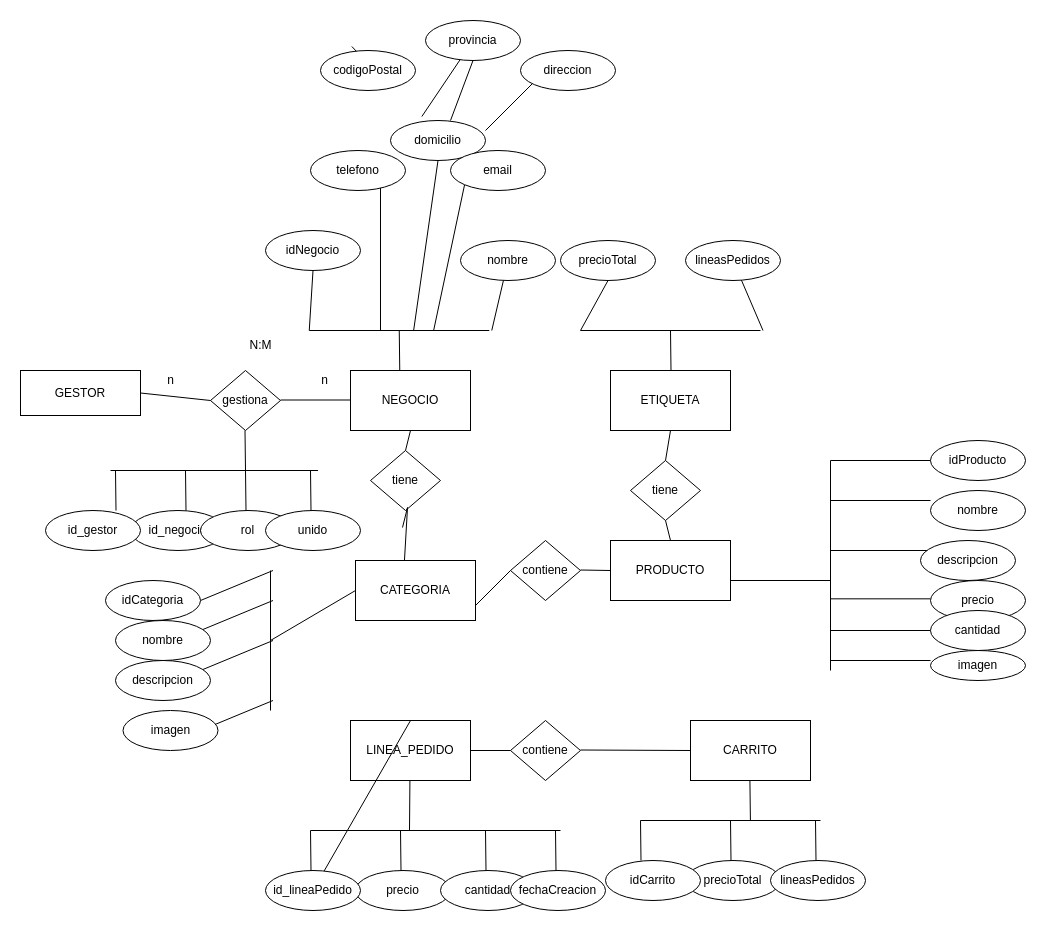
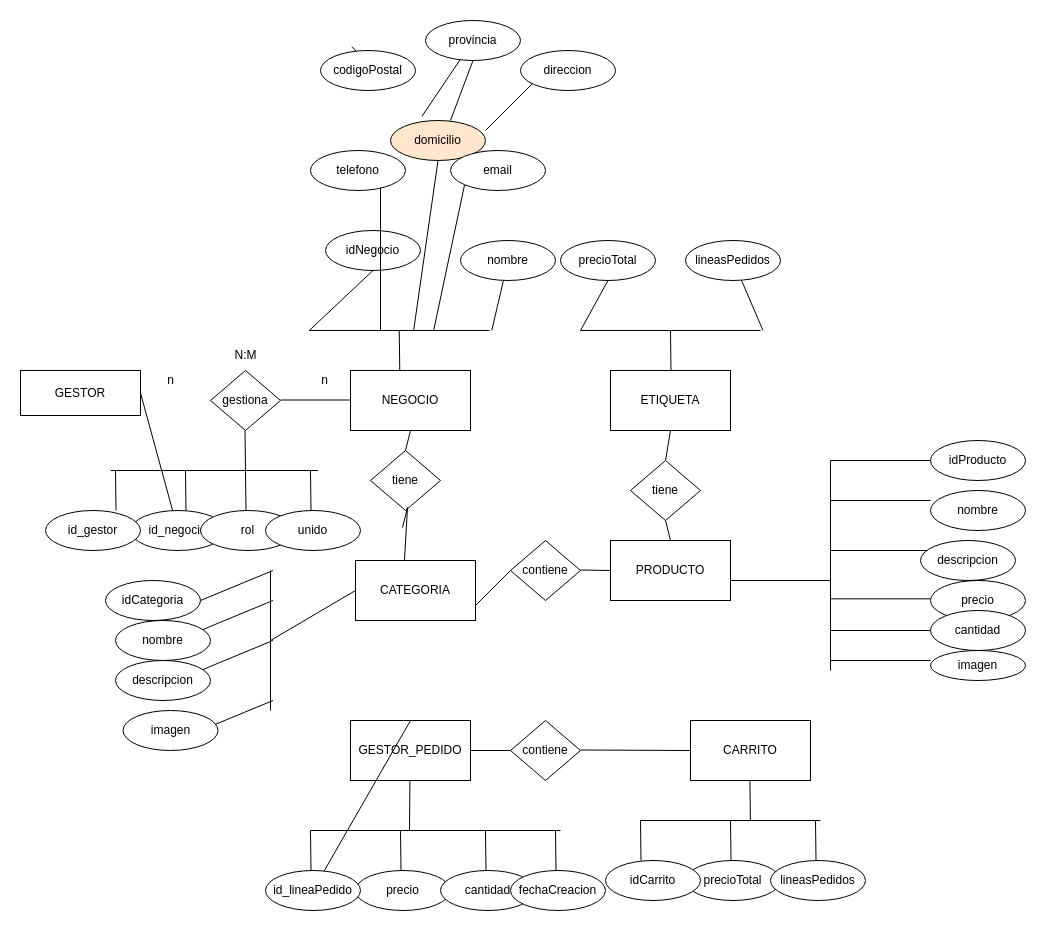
node "domicilio": fillcolor #ffffff -> #ffe6cc
node "idNegocio": moved (313, 251) -> (373, 251)
node "N:M": moved (261, 346) -> (246, 356)
edge "GESTOR" -- "gestiona": now "GESTOR" -- "id_negocio"
node "LINEA_PEDIDO": label "LINEA_PEDIDO" -> "GESTOR_PEDIDO"
